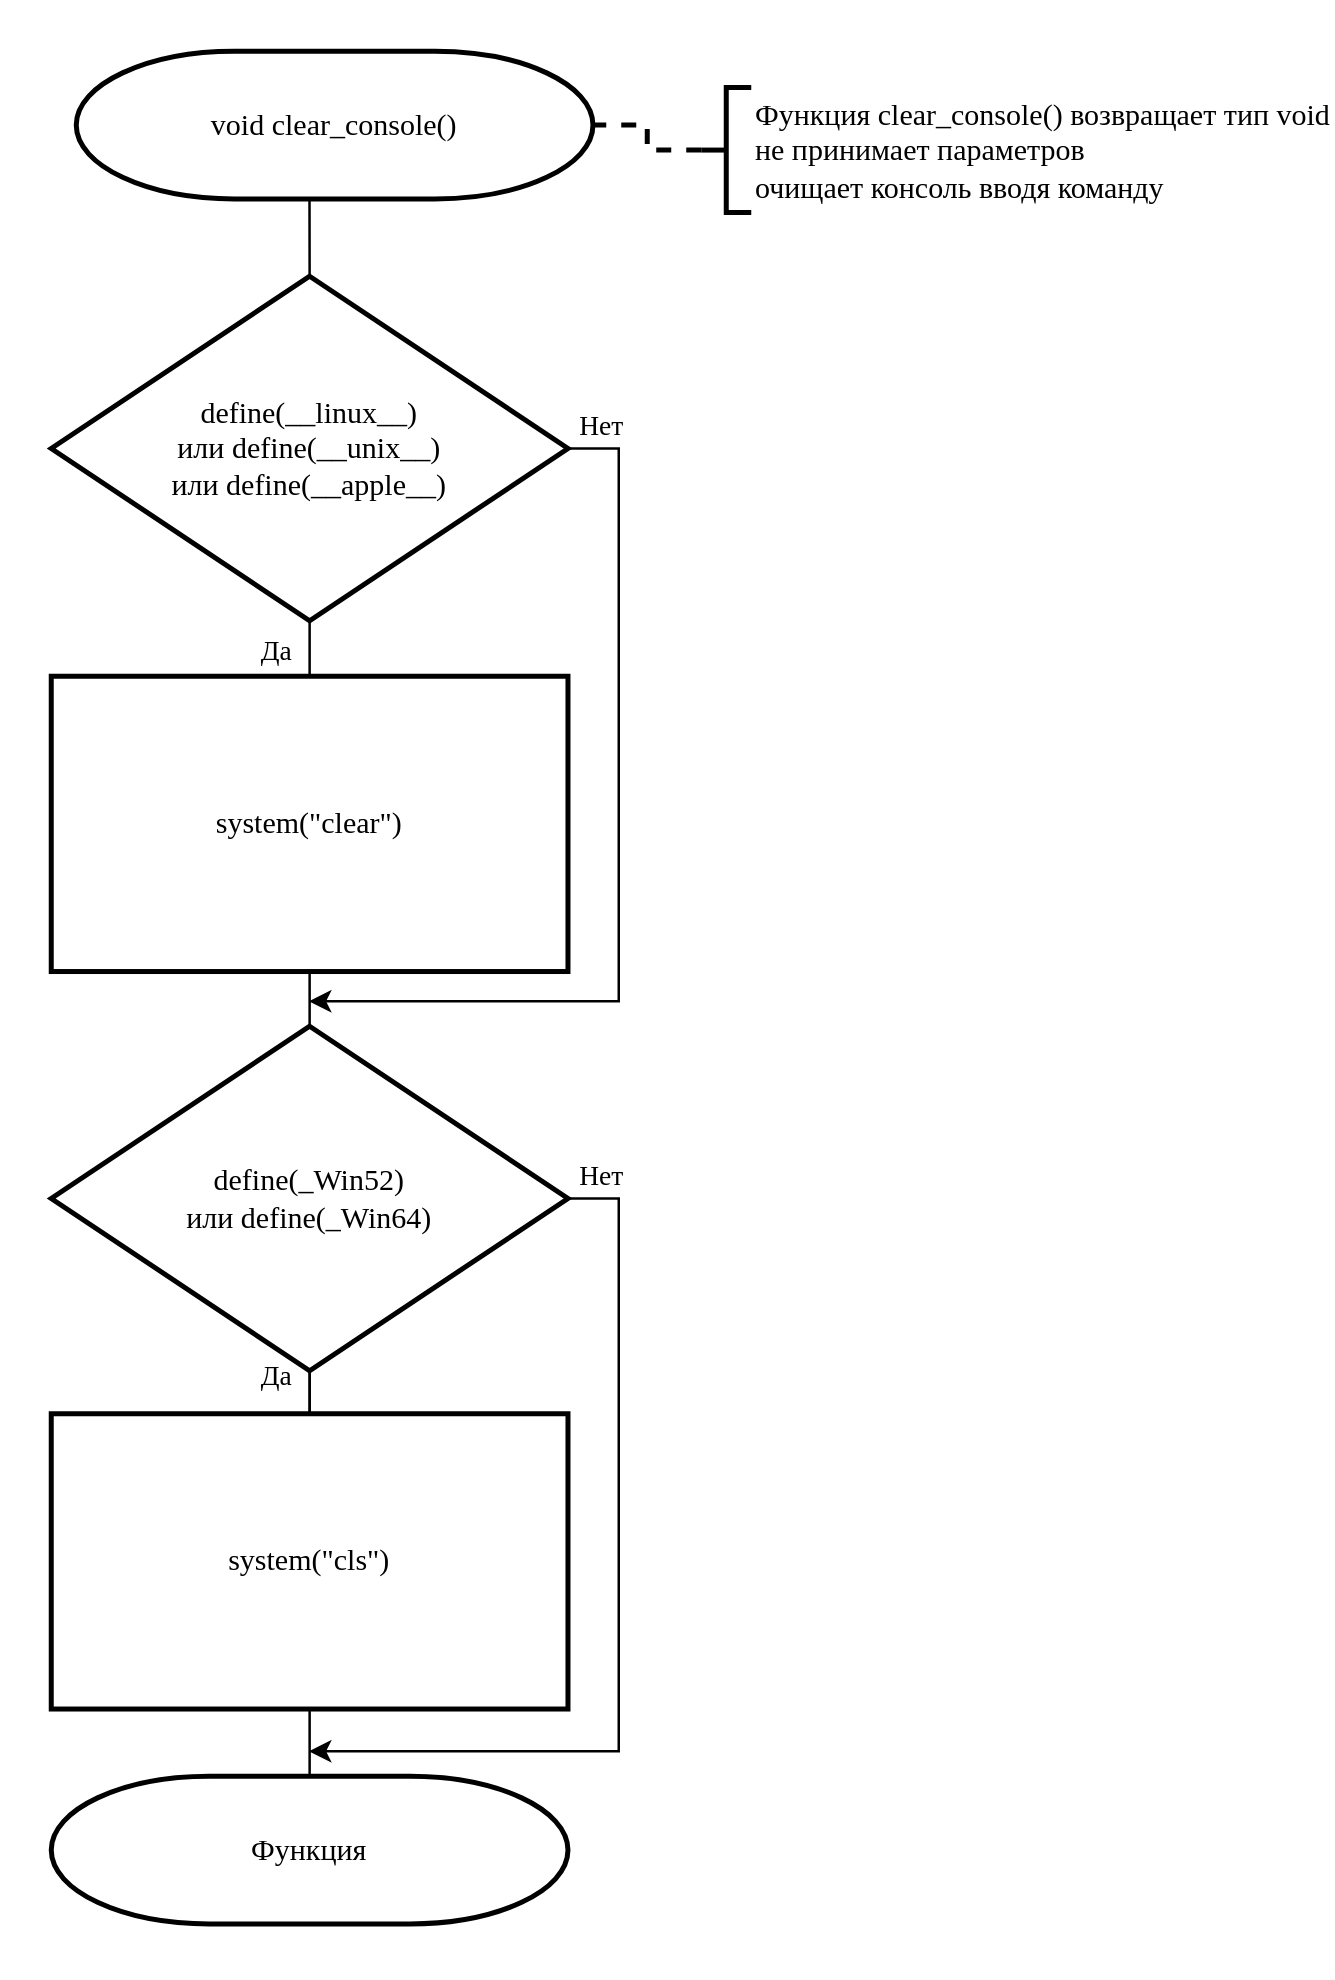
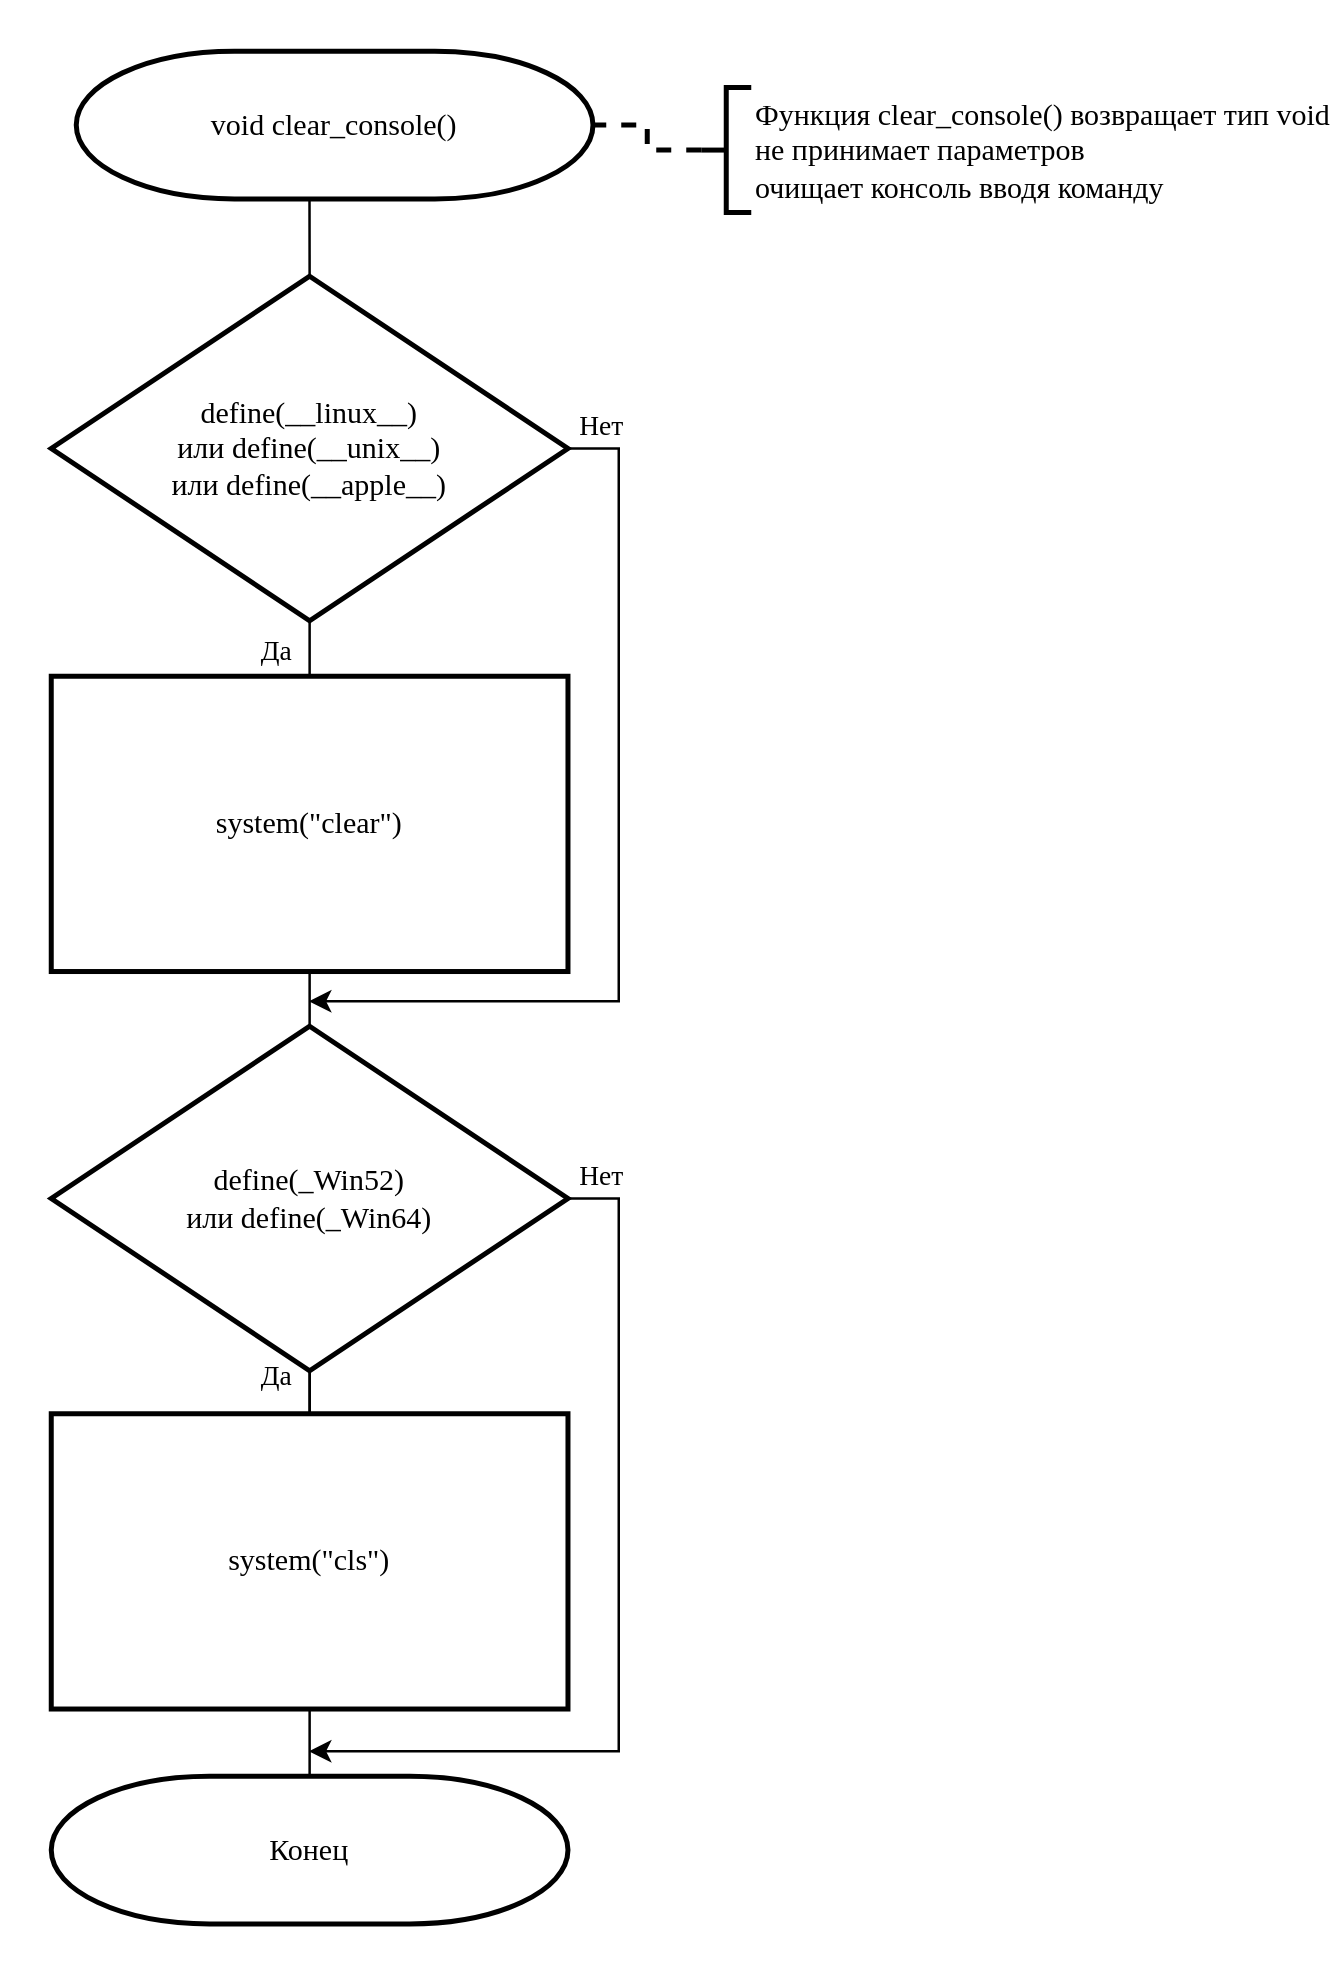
node "Функция": label "Функция" -> "Конец"
